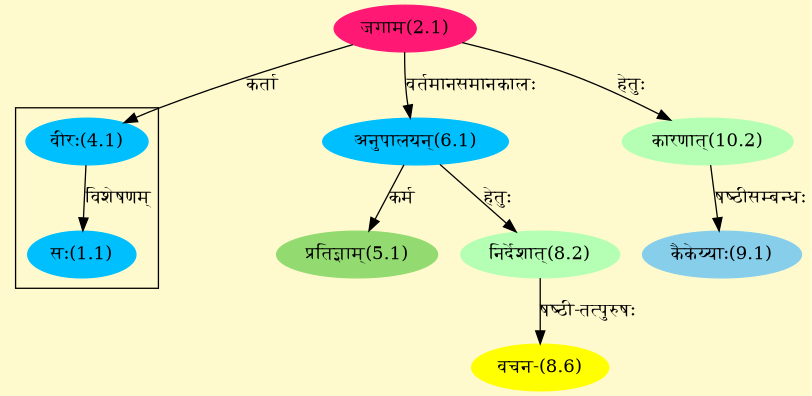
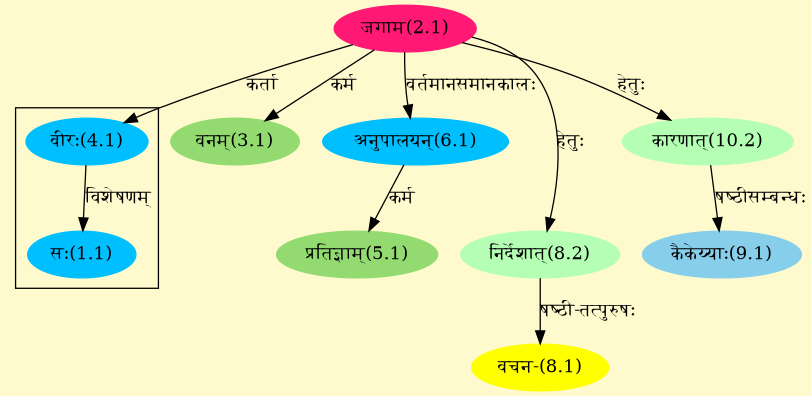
node "वनम्(3.1)": added
edge "अनुपालयन्(6.1)" -> "निर्देशात्(8.2)": now "जगाम(2.1)" -> "निर्देशात्(8.2)"
node "वचन-(8.6)": label "वचन-(8.6)" -> "वचन-(8.1)"
